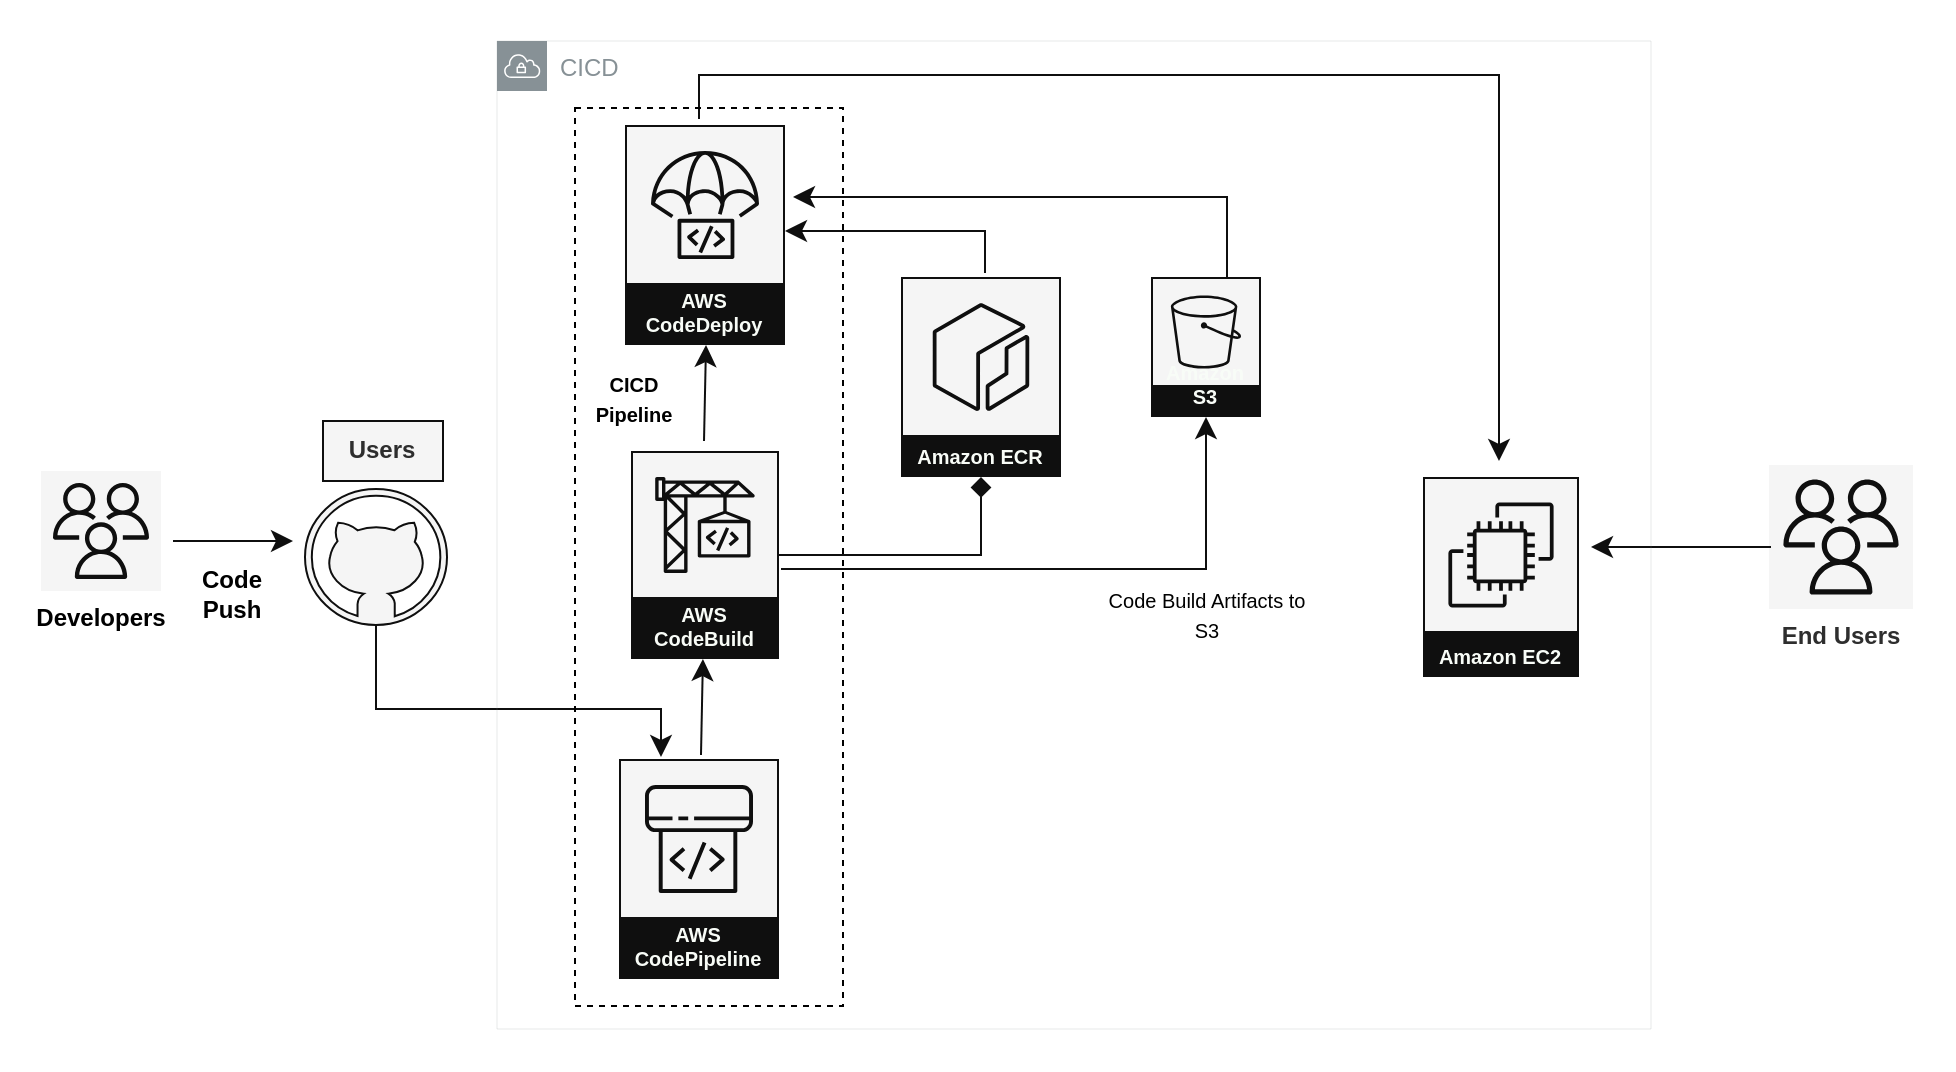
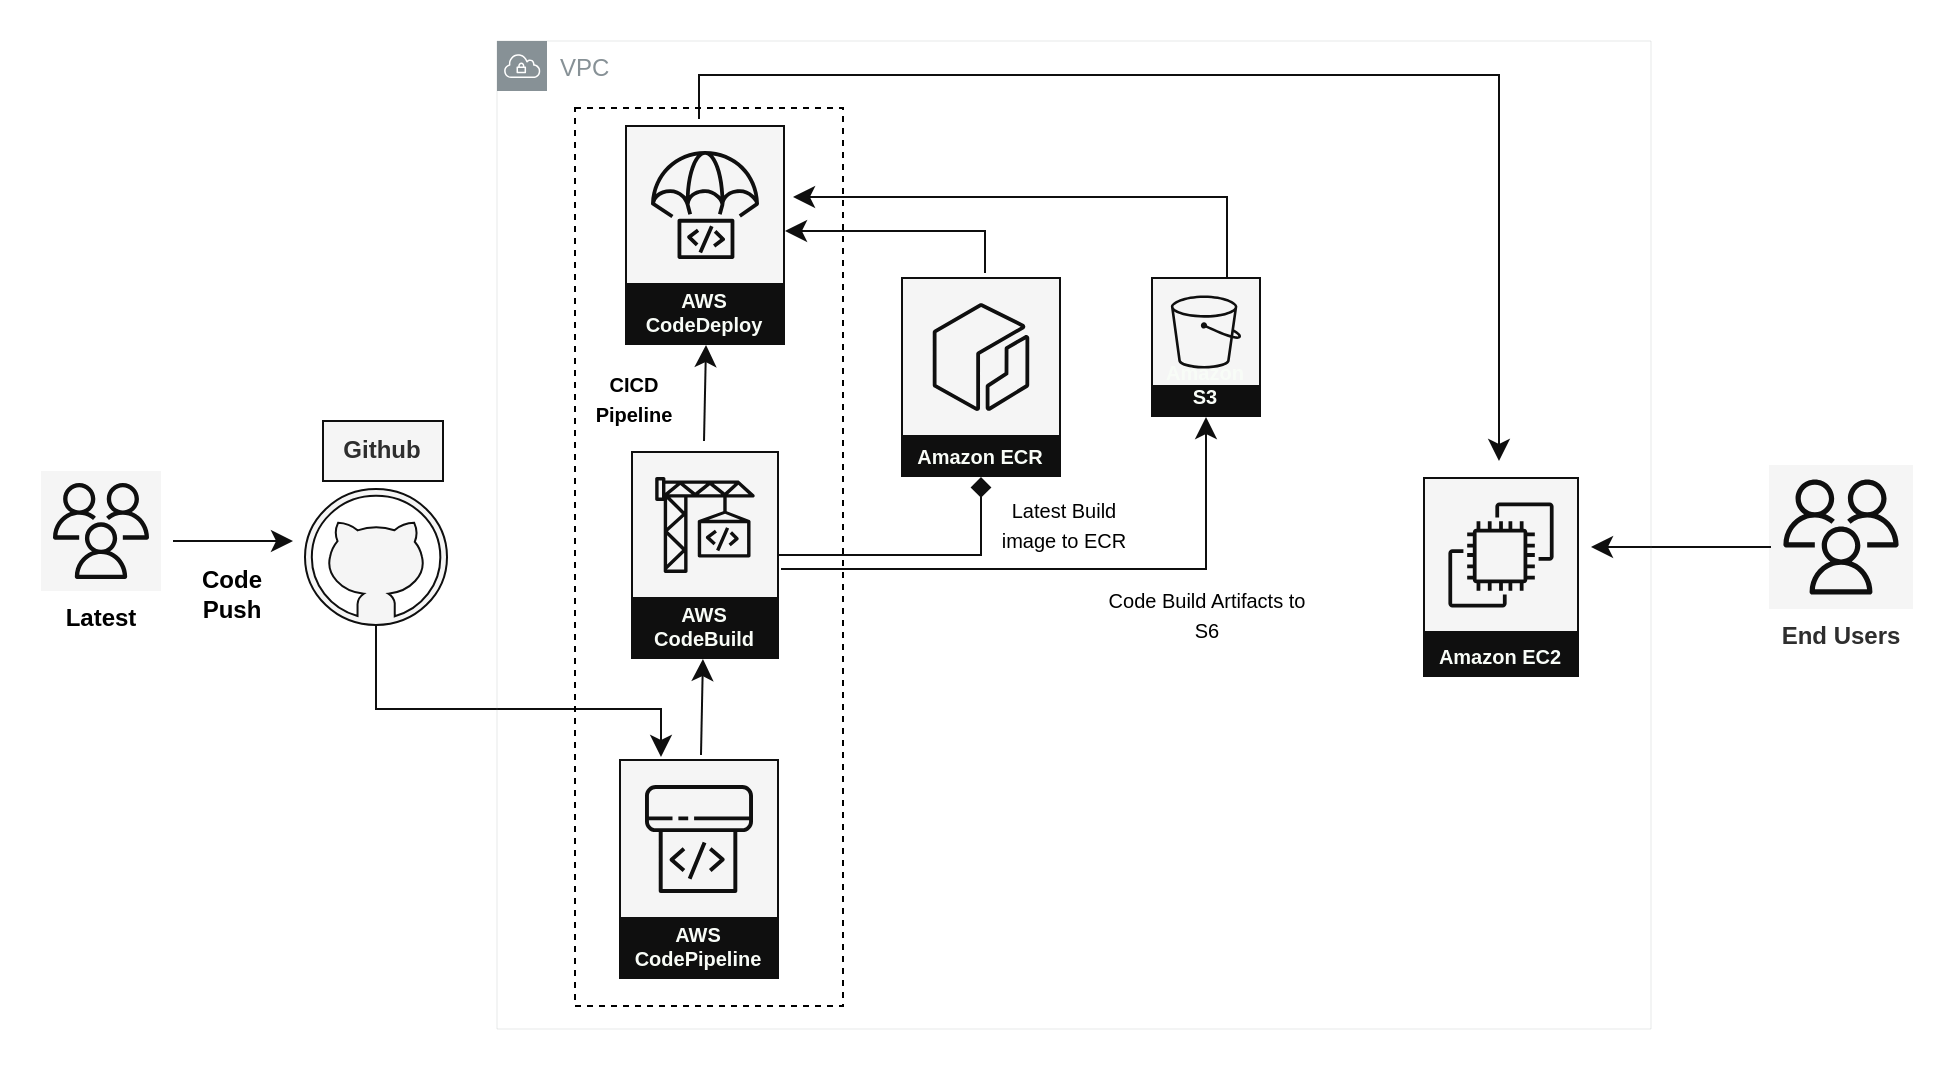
node "CICD": label "CICD" -> "VPC"
node "Users": label "Users" -> "Github"
node "Latest Build image to ECR": added
node "Code Build Artifacts to S3": label "Code Build Artifacts to S3" -> "Code Build Artifacts to S6"
node "Developers": label "Developers" -> "Latest"
